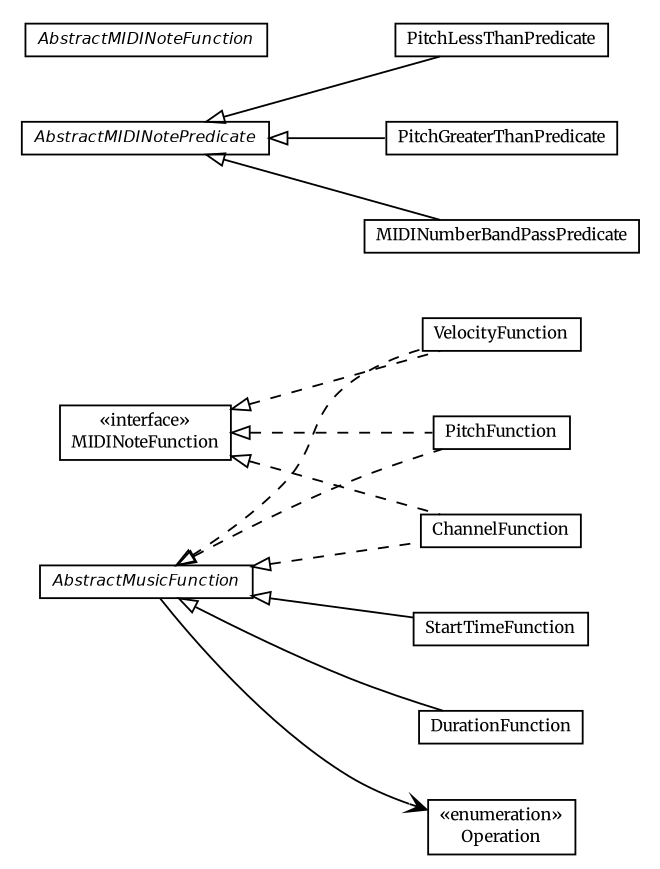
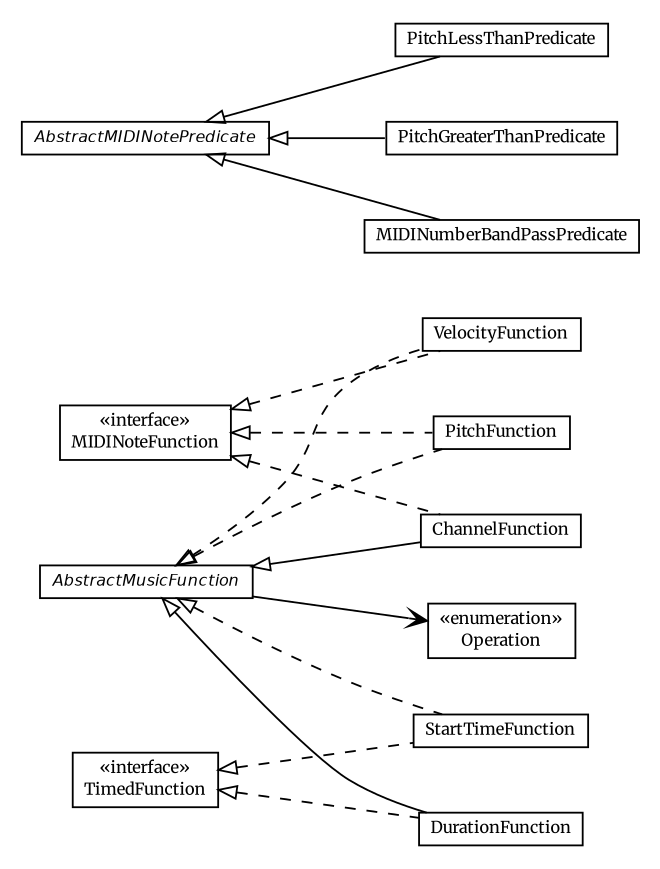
node "AbstractMIDINoteFunction": removed
edge "ChannelFunction" -> "AbstractMusicFunction": style dashed -> solid
edge "StartTimeFunction" -> "AbstractMusicFunction": style solid -> dashed
node "TimedFunction": added
